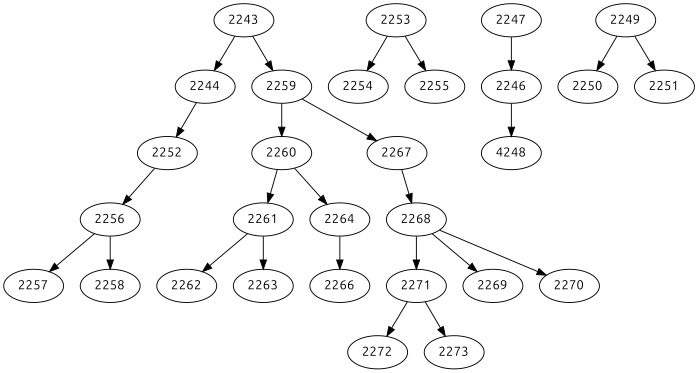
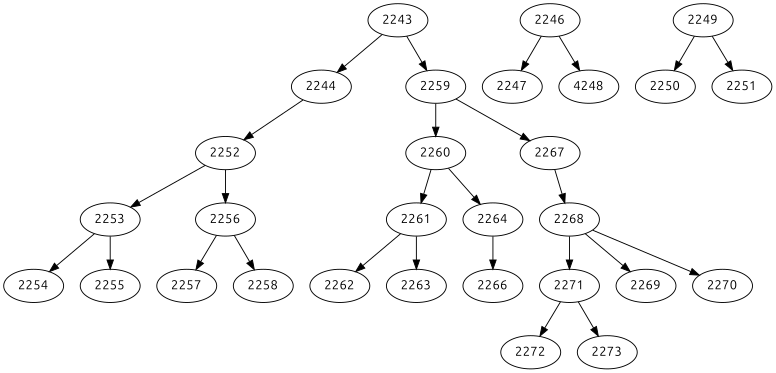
edge "2247" -> "2246": reversed
edge "2252" -> "2253": added
